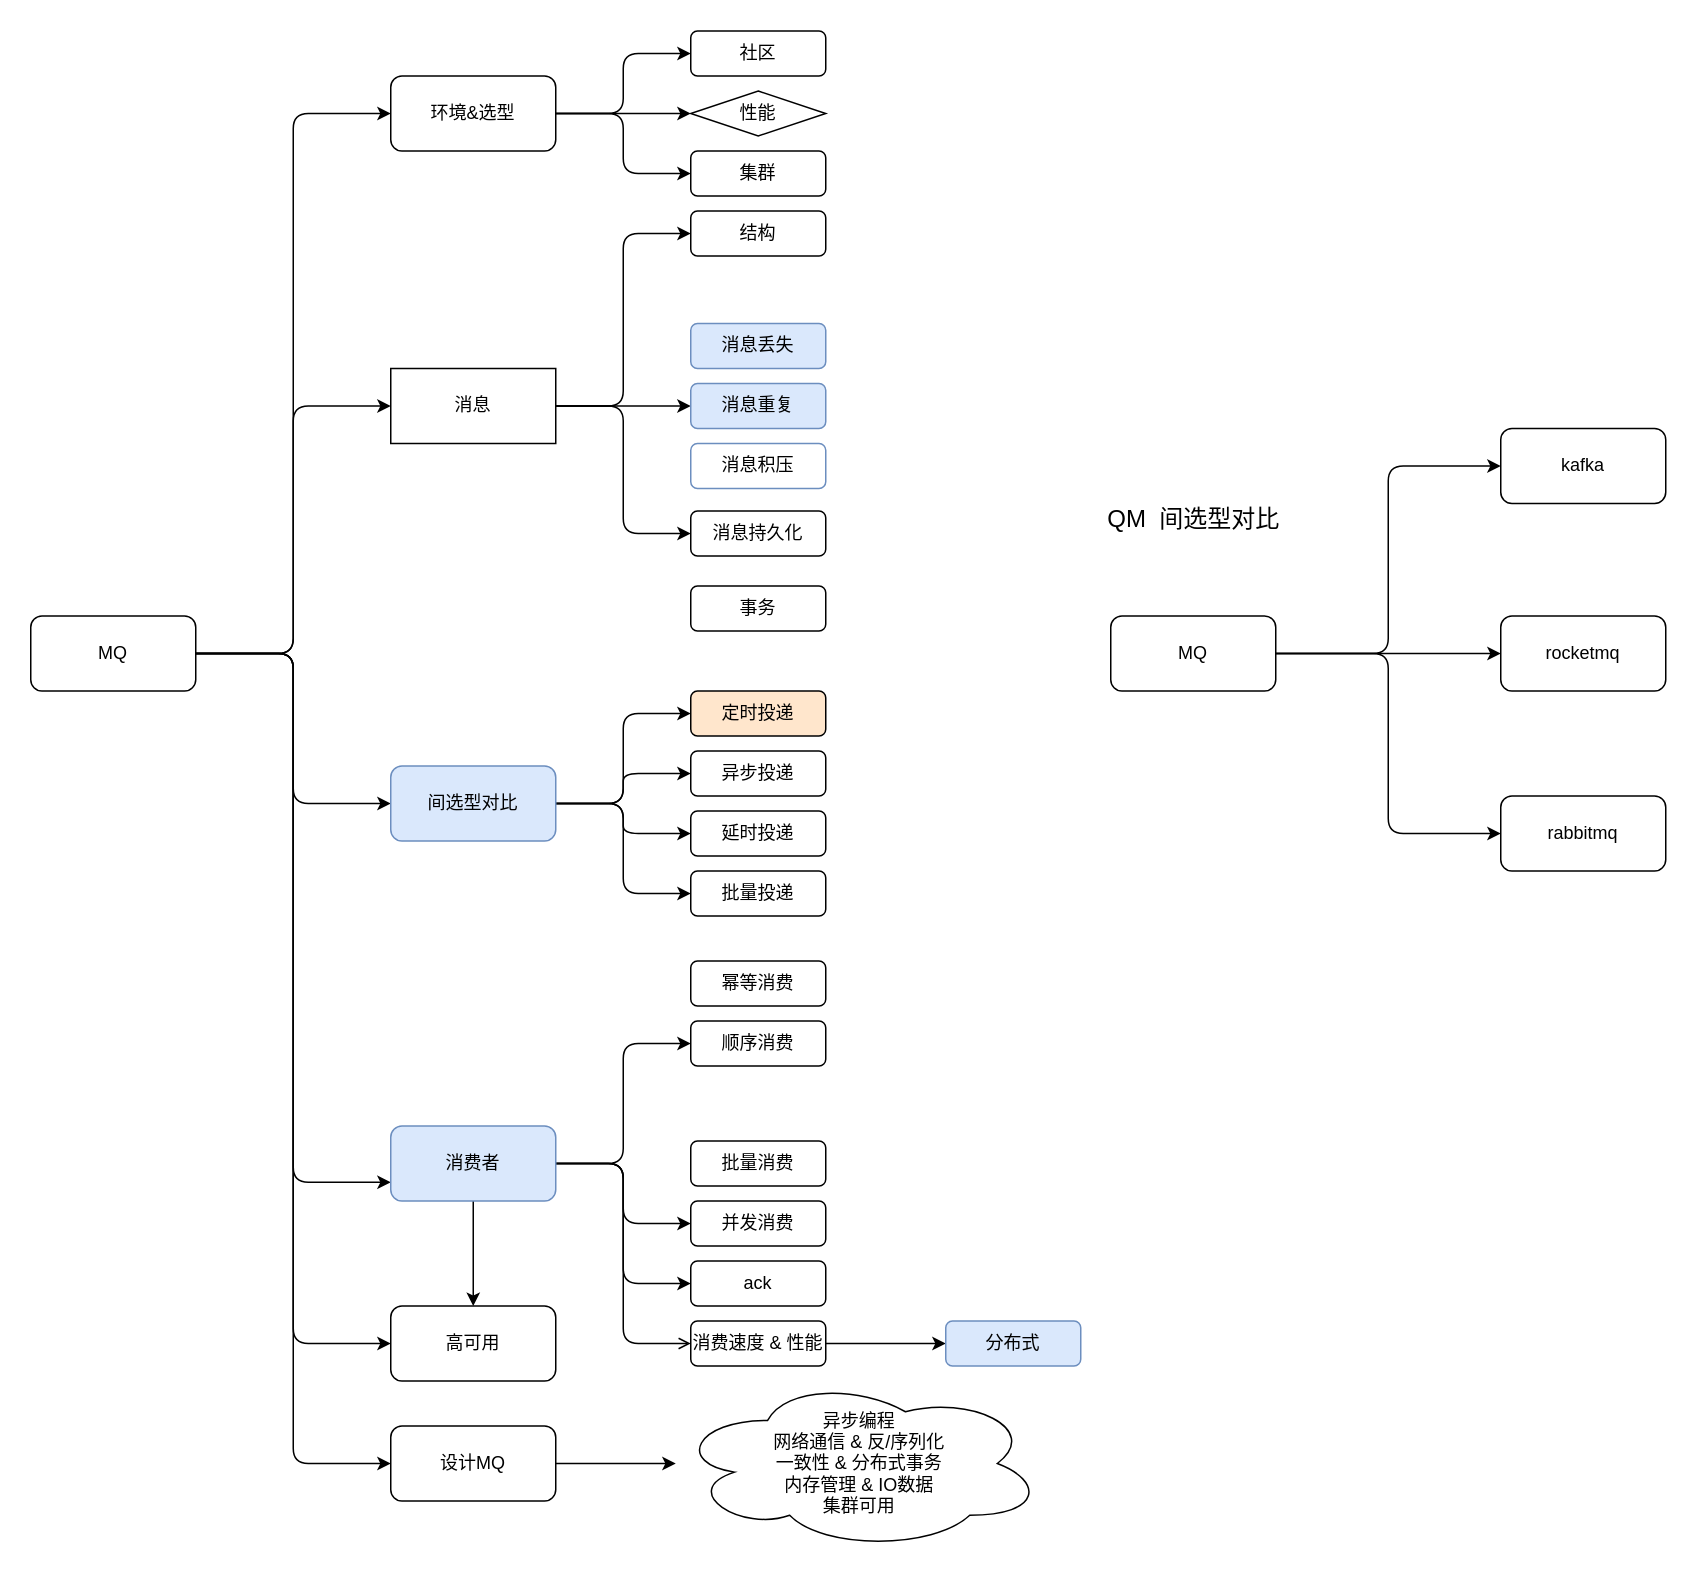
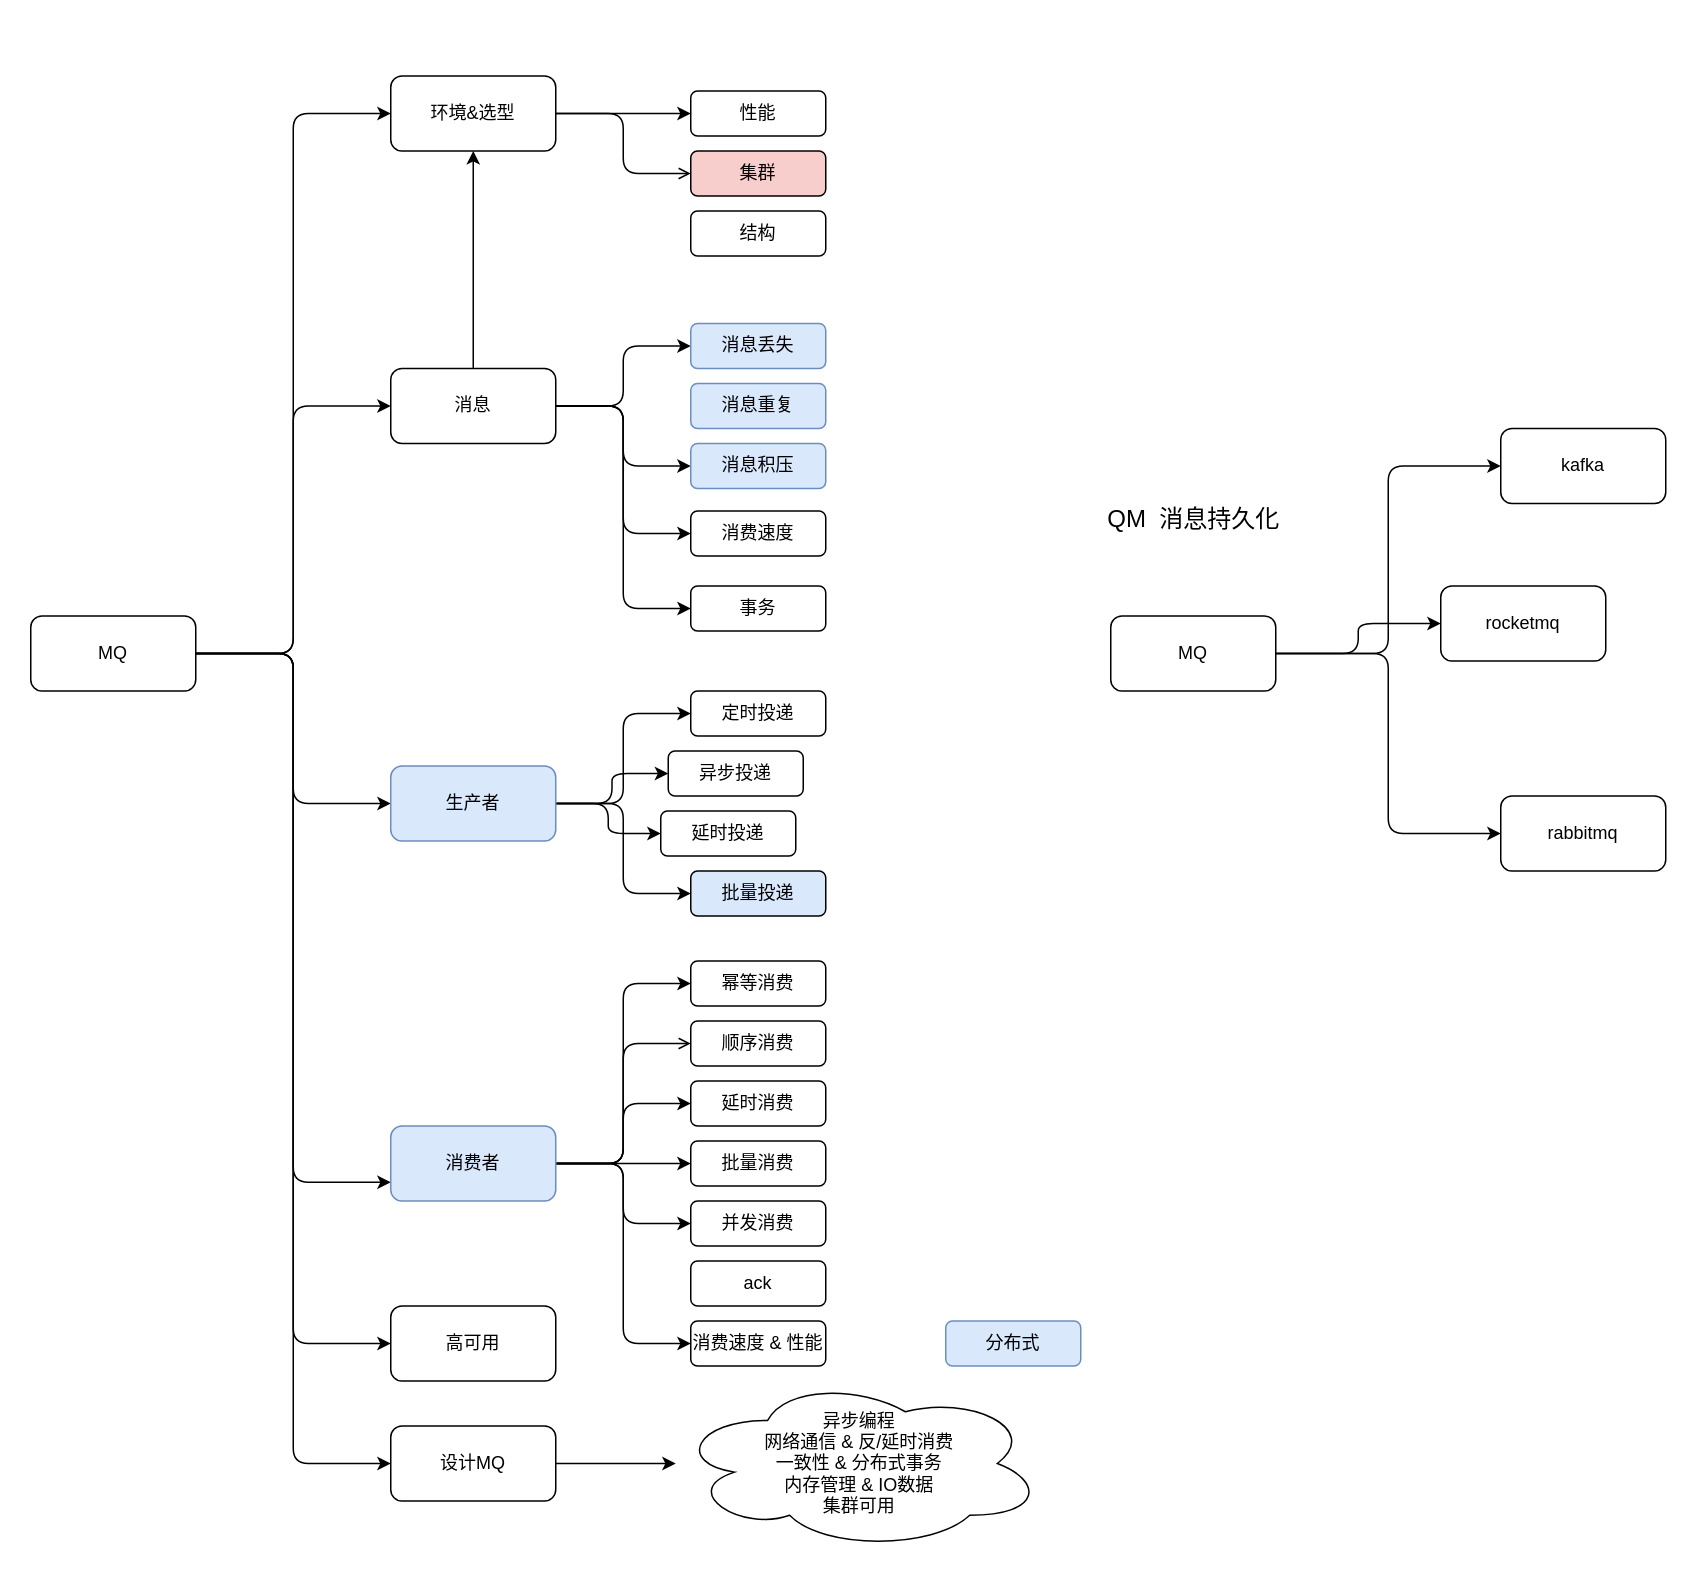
node "社区": removed
edge "环境&选型" -> "社区": removed
node "性能": shape diamond -> rounded rectangle
edge "环境&选型" -> "集群": arrowhead classic -> open
node "集群": fillcolor #ffffff -> #f8cecc
edge "消息" -> "结构": removed
edge "消息" -> "消息丢失": added
node "消息": shape rectangle -> rounded rectangle
edge "消息" -> "消息重复": now "消息" -> "环境&选型"
edge "消息" -> "消息积压": added
node "消息积压": fillcolor #ffffff -> #dae8fc
node "QM 间选型对比": label "QM 间选型对比" -> "QM 消息持久化"
node "消息持久化": label "消息持久化" -> "消费速度"
edge "消息" -> "事务": added
node "rocketmq": moved (1583, 653) -> (1523, 623)
node "定时投递": fillcolor #ffe6cc -> #ffffff
node "异步投递": moved (758, 773) -> (736, 773)
node "间选型对比": label "间选型对比" -> "生产者"
node "延时投递": moved (758, 833) -> (728, 833)
node "批量投递": fillcolor #ffffff -> #dae8fc
edge "消费者" -> "顺序消费": arrowhead classic -> open
edge "消费者" -> "延时消费": added
node "延时消费": added
edge "消费者" -> "批量消费": added
edge "消费者" -> "高可用": now "消费者" -> "幂等消费"
edge "消费者" -> "ack": removed
edge "消费者" -> "消费速度 & 性能": arrowhead open -> classic
edge "消费速度 & 性能" -> "分布式": removed
node "异步编程 网络通信 & 反/序列化 一致性 & 分布式事务 内存管理 & IO数据 集群可用": label "异步编程 网络通信 & 反/序列化 一致性 & 分布式事务 内存管理 & IO数据 集群可用" -> "异步编程 网络通信 & 反/延时消费 一致性 & 分布式事务 内存管理 & IO数据 集群可用"
